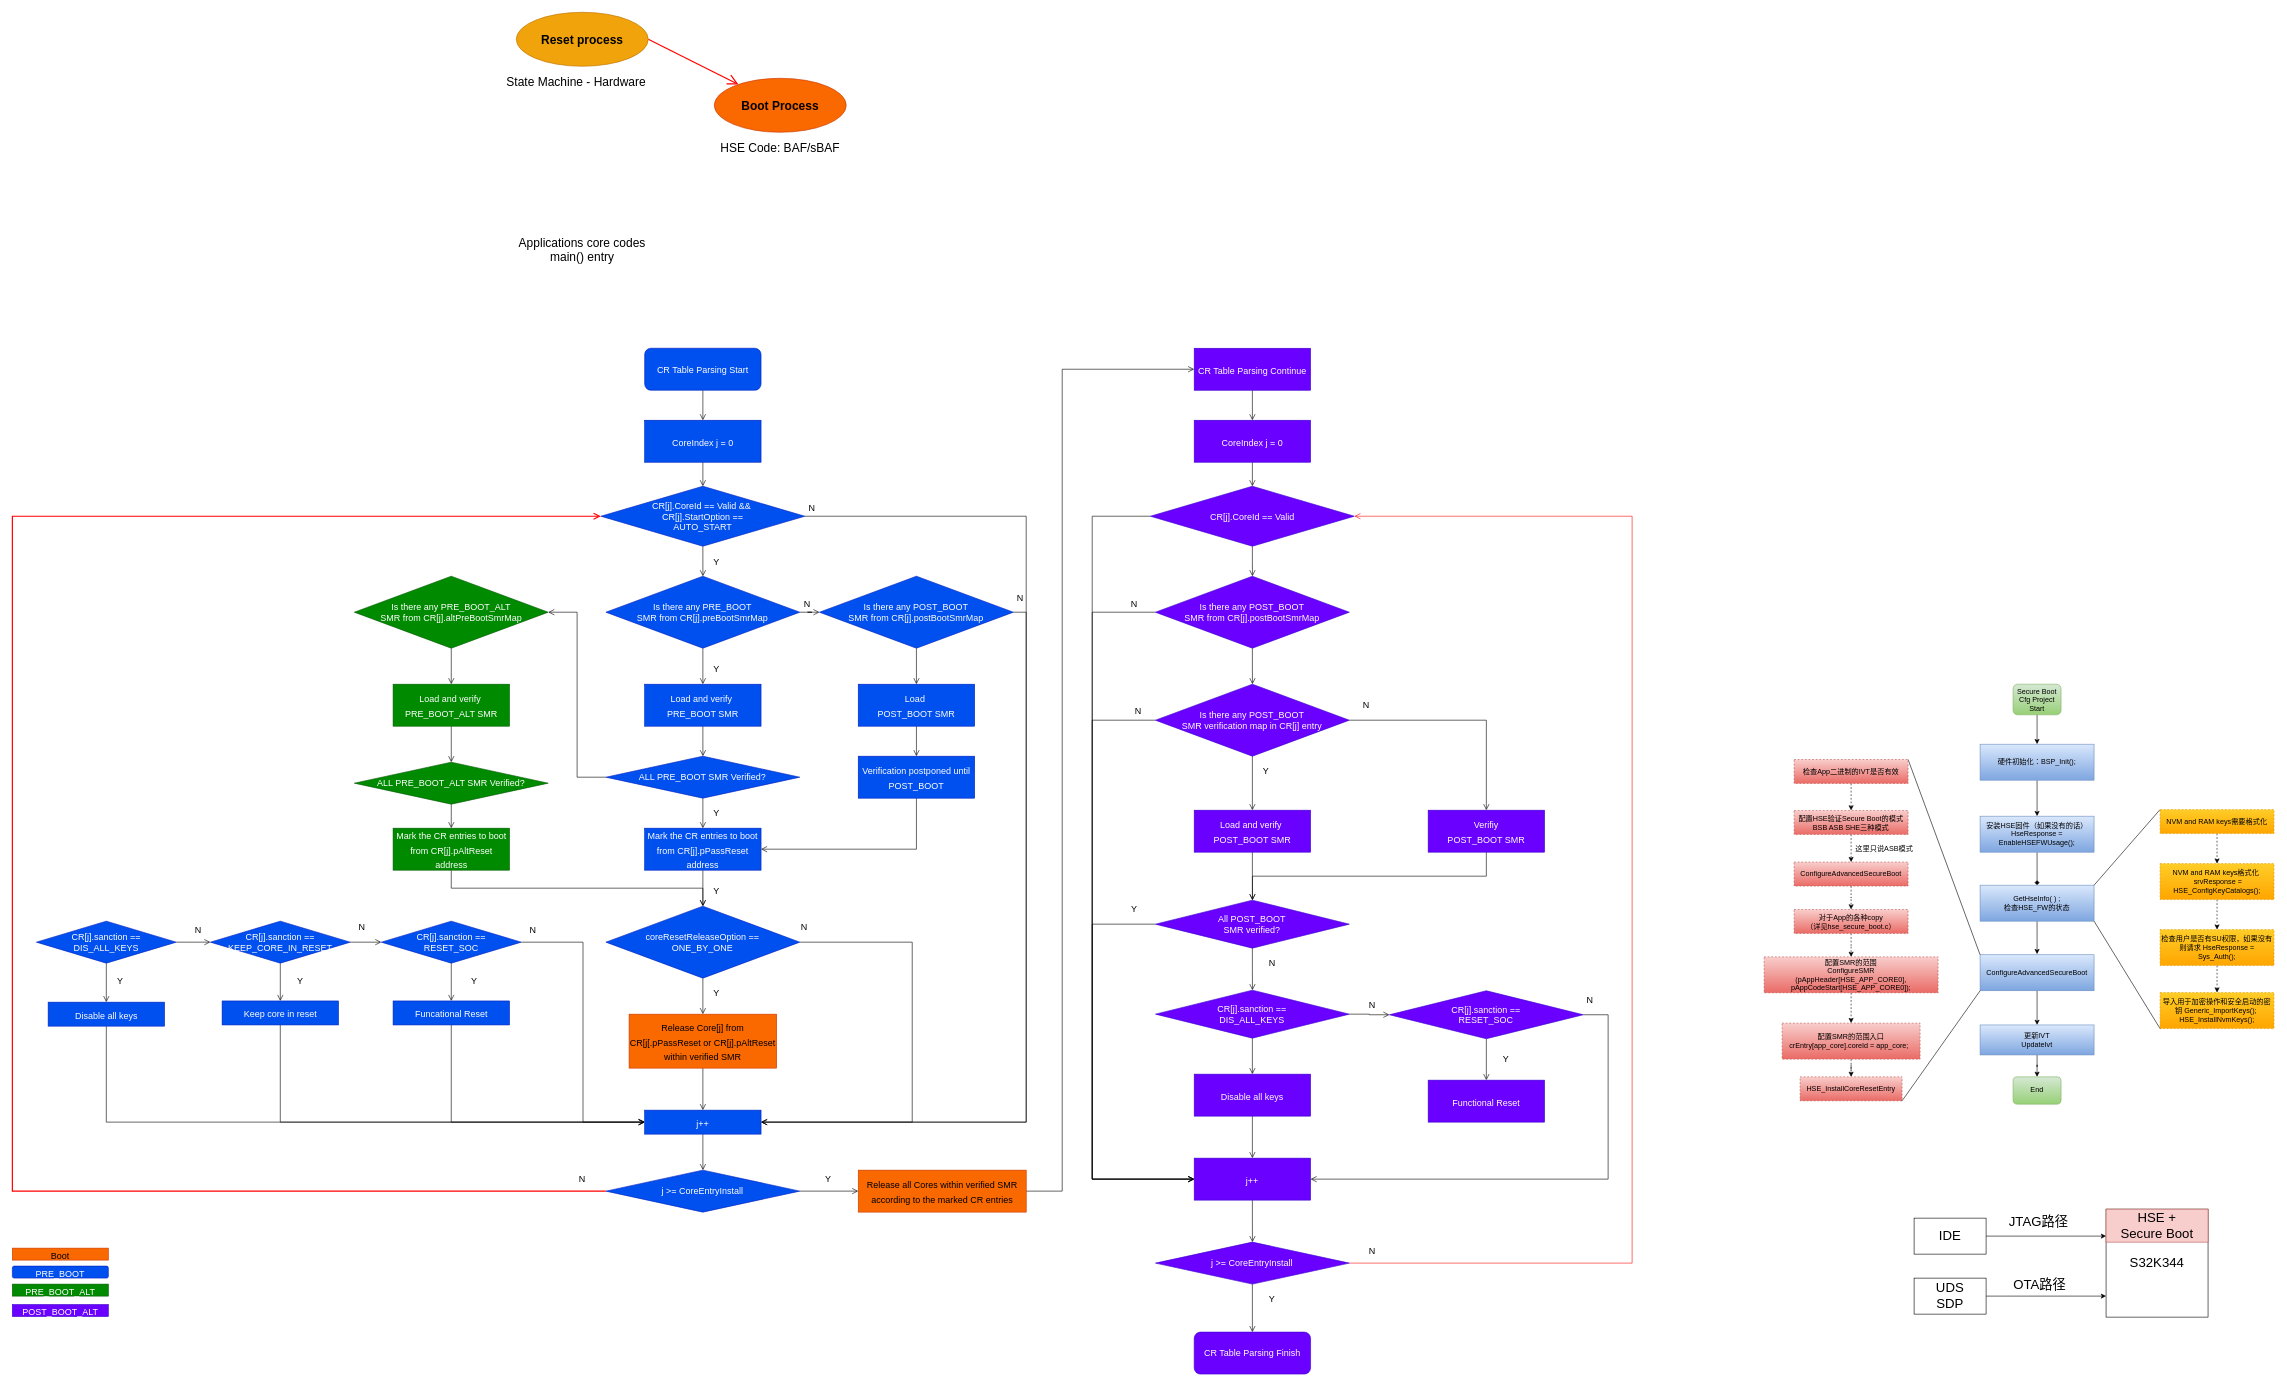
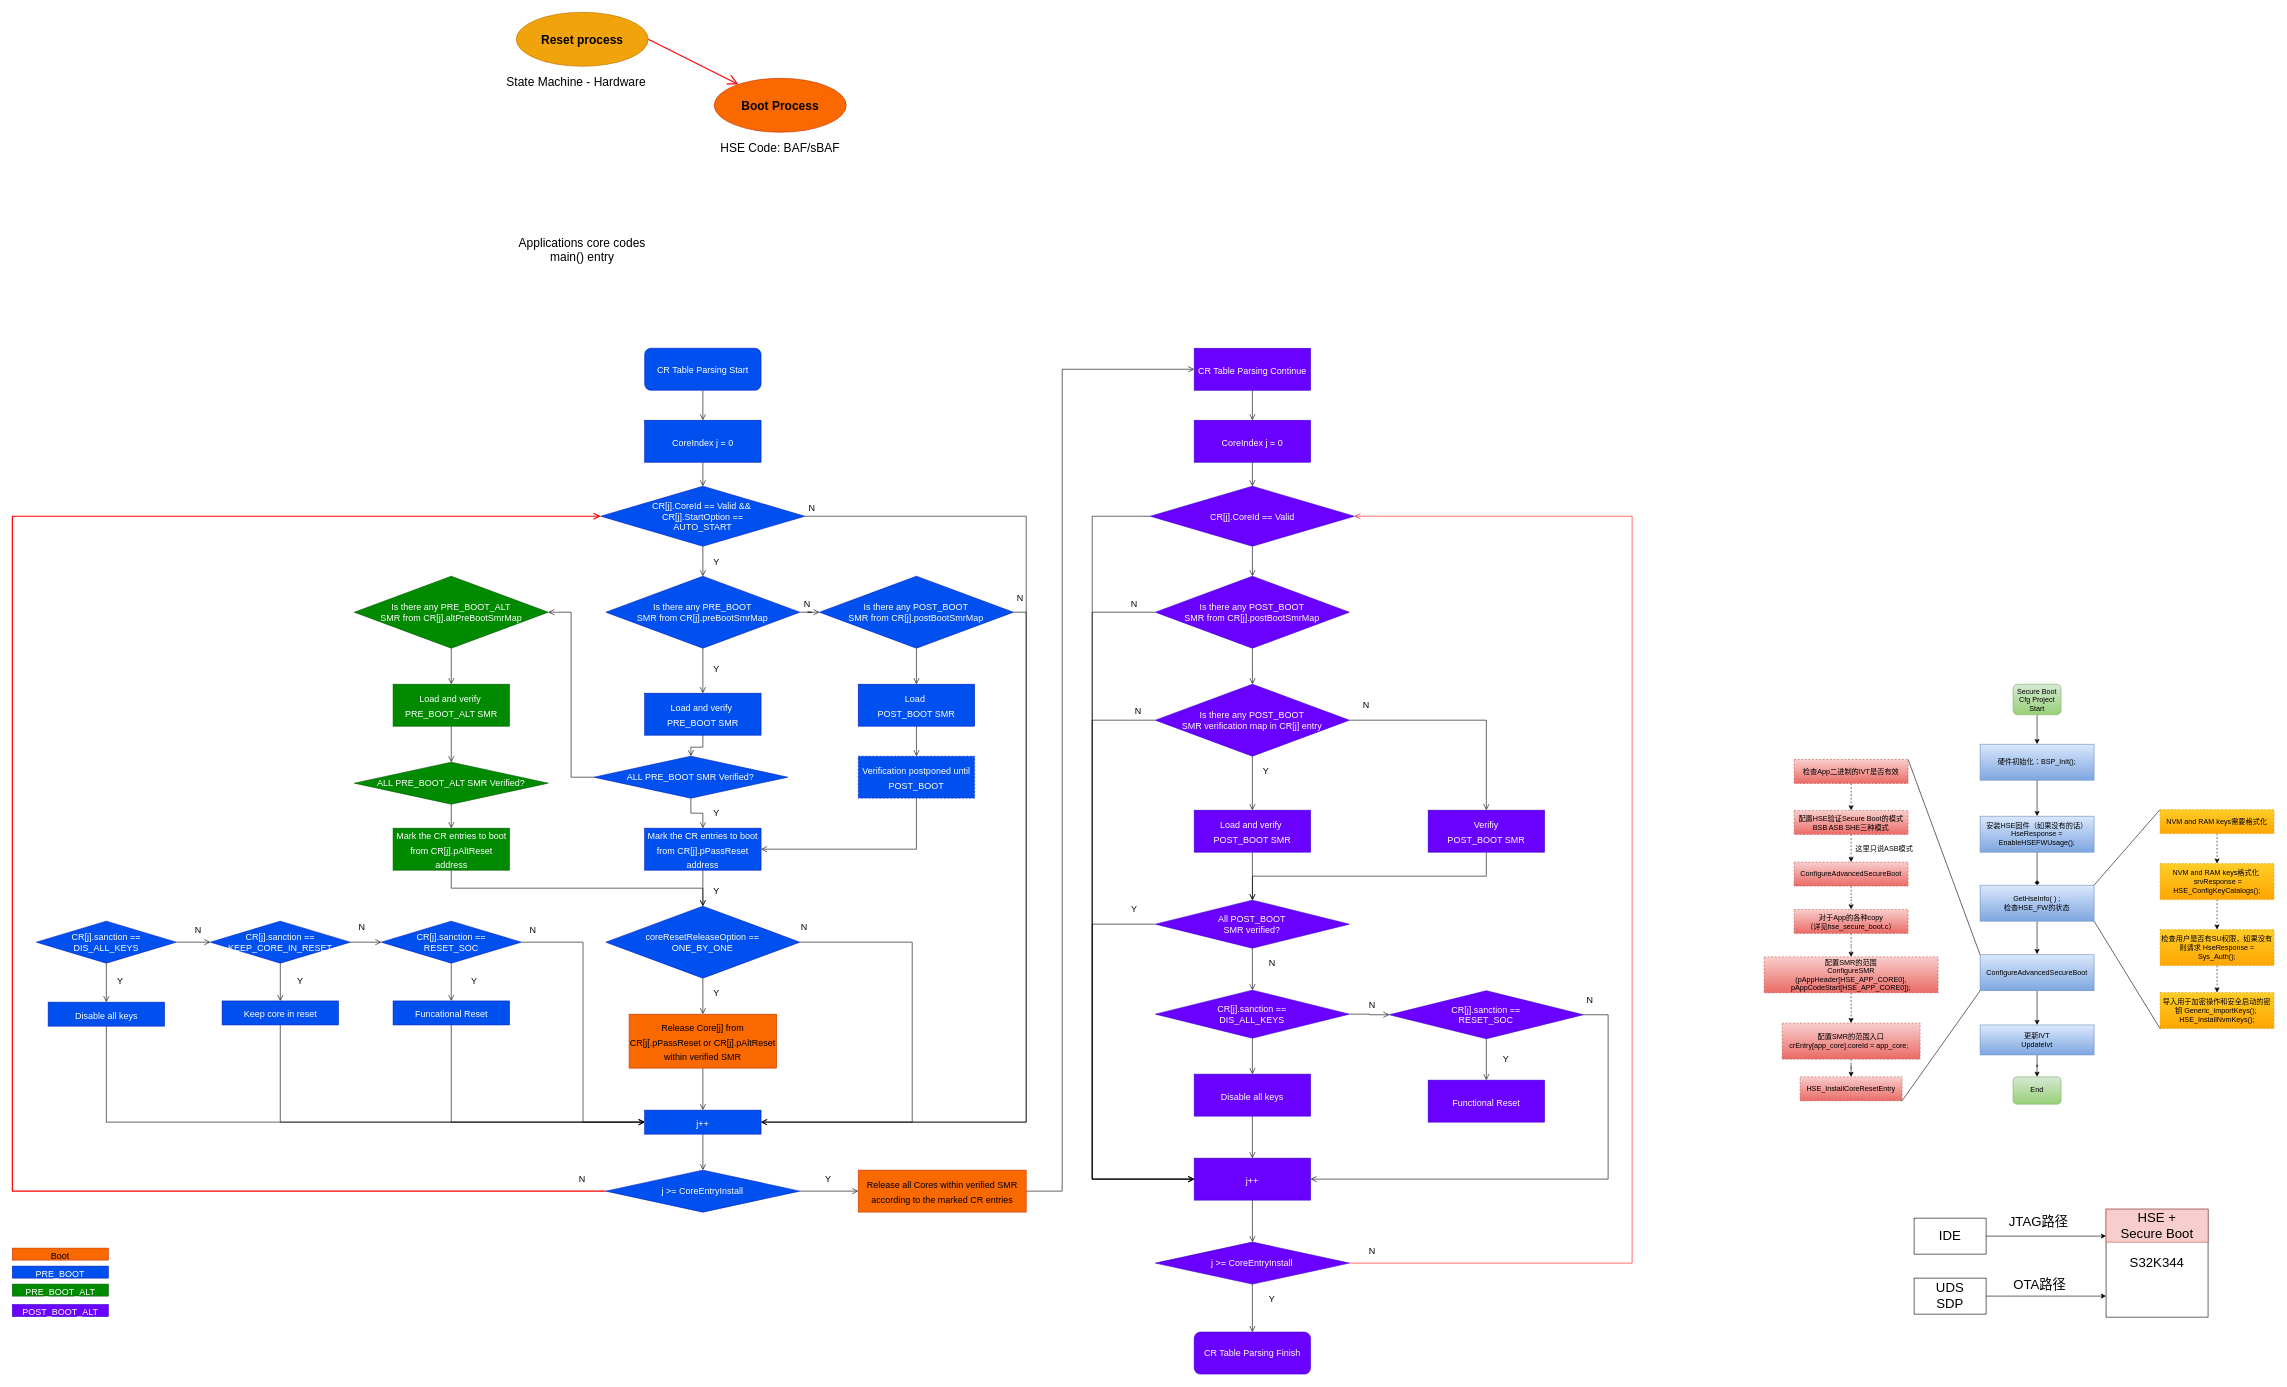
node "Load and verify PRE_BOOT SMR": moved (703, 705) -> (703, 714)
node "ALL PRE_BOOT SMR Verified?": moved (703, 777) -> (691, 777)
node "Verification postponed until POST_BOOT": style solid -> dashed
node "PRE_BOOT": shape rounded rectangle -> rectangle
